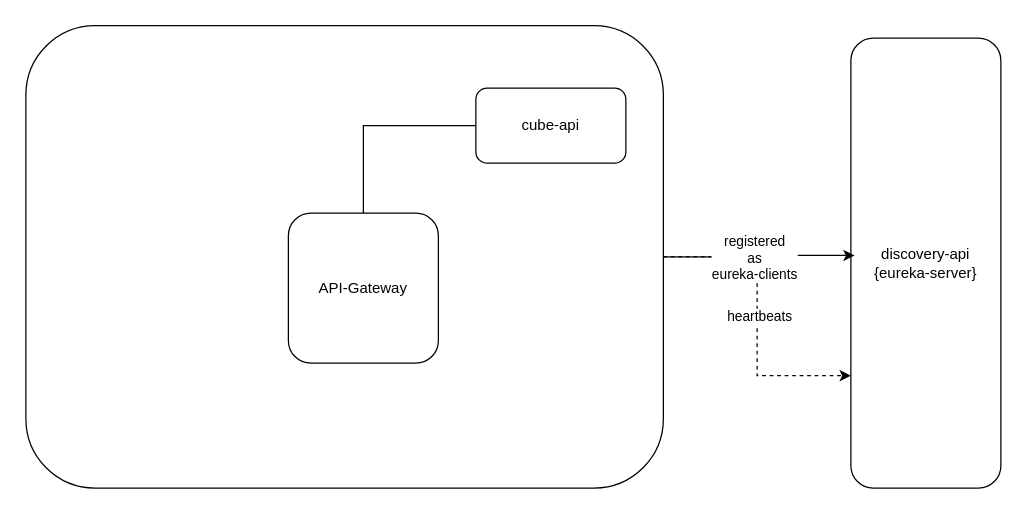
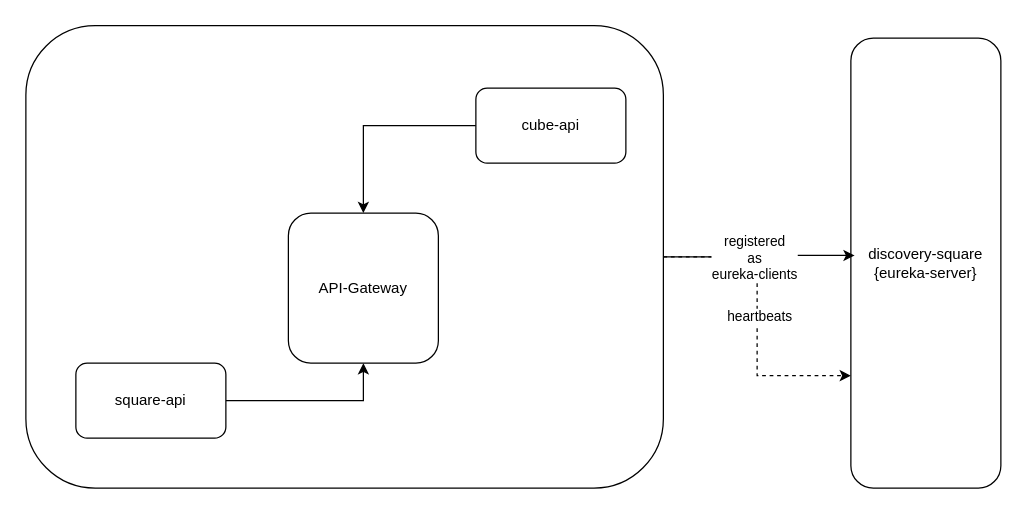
edge "cube-api" -- "API-Gateway": arrowhead none -> classic
node "discovery-api {eureka-server}": label "discovery-api {eureka-server}" -> "discovery-square {eureka-server}"
node "square-api": added
edge "square-api" -> "API-Gateway": added
